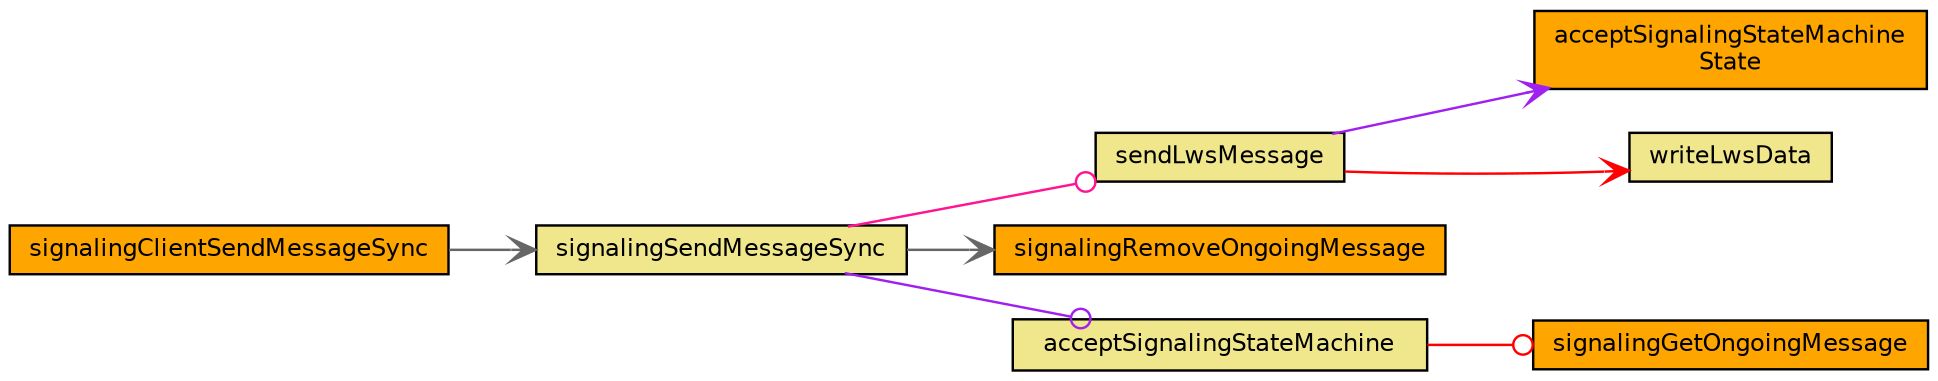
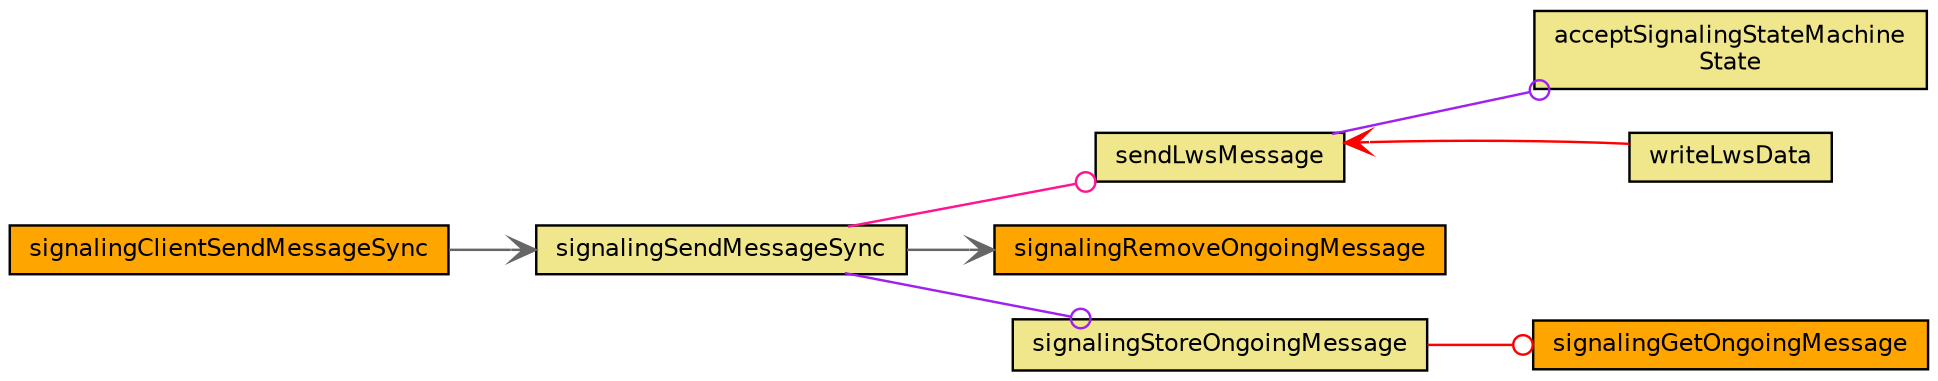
node "acceptSignalingStateMachine State": fillcolor orange -> khaki
edge "sendLwsMessage" -> "acceptSignalingStateMachine State": arrowhead vee -> odot
edge "sendLwsMessage" -> "writeLwsData": reversed
node "acceptSignalingStateMachine": label "acceptSignalingStateMachine" -> "signalingStoreOngoingMessage"
